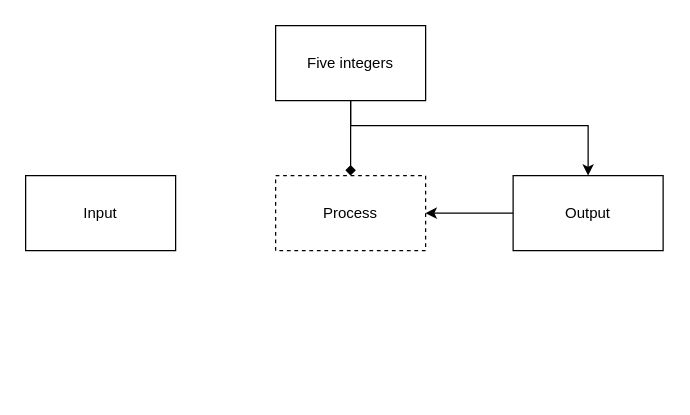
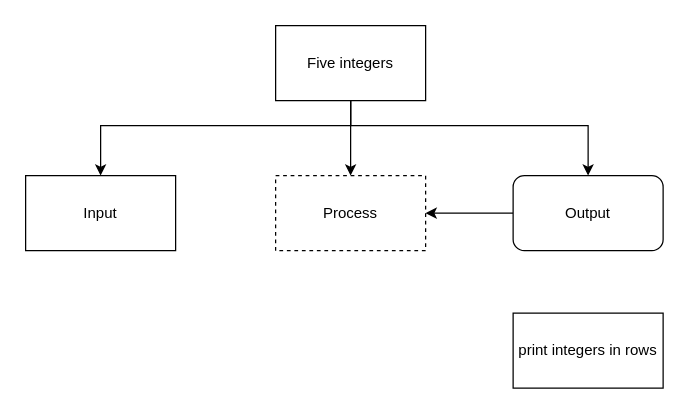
edge "Five integers" -> "Input": added
edge "Five integers" -> "Process": arrowhead diamond -> classic
node "Output": shape rectangle -> rounded rectangle
node "print integers in rows": added
